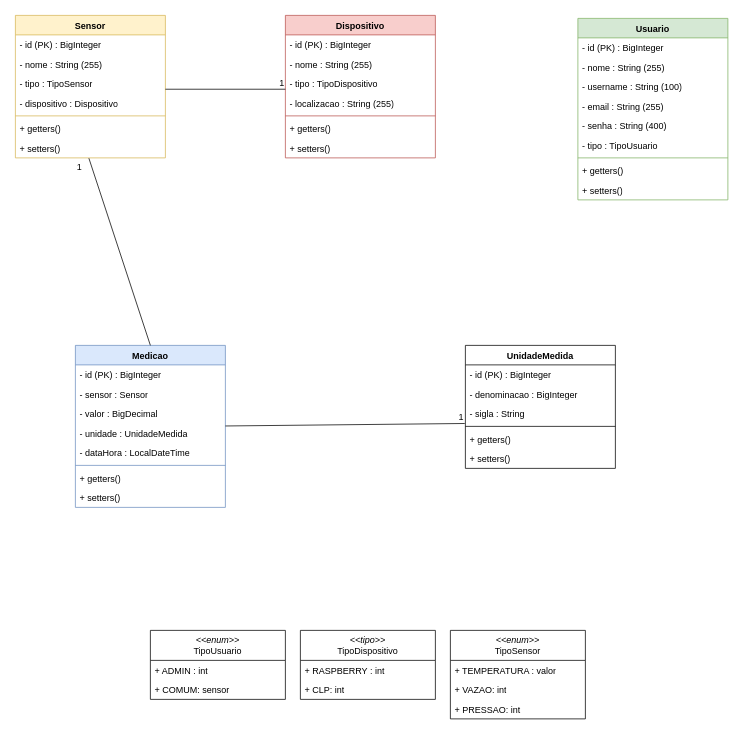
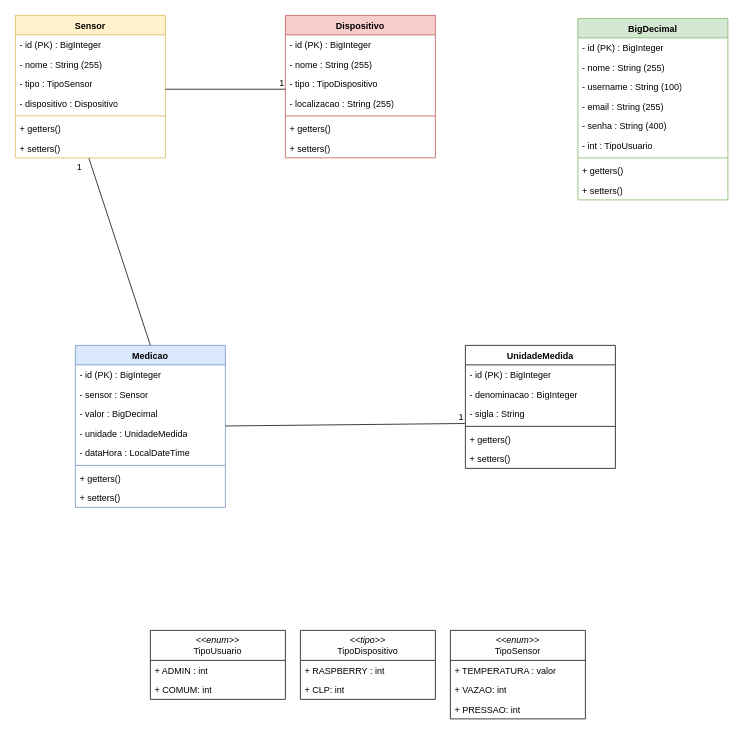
node "Usuario": label "Usuario" -> "BigDecimal"
node "- tipo : TipoUsuario": label "- tipo : TipoUsuario" -> "- int : TipoUsuario"
node "+ COMUM: sensor": label "+ COMUM: sensor" -> "+ COMUM: int"
